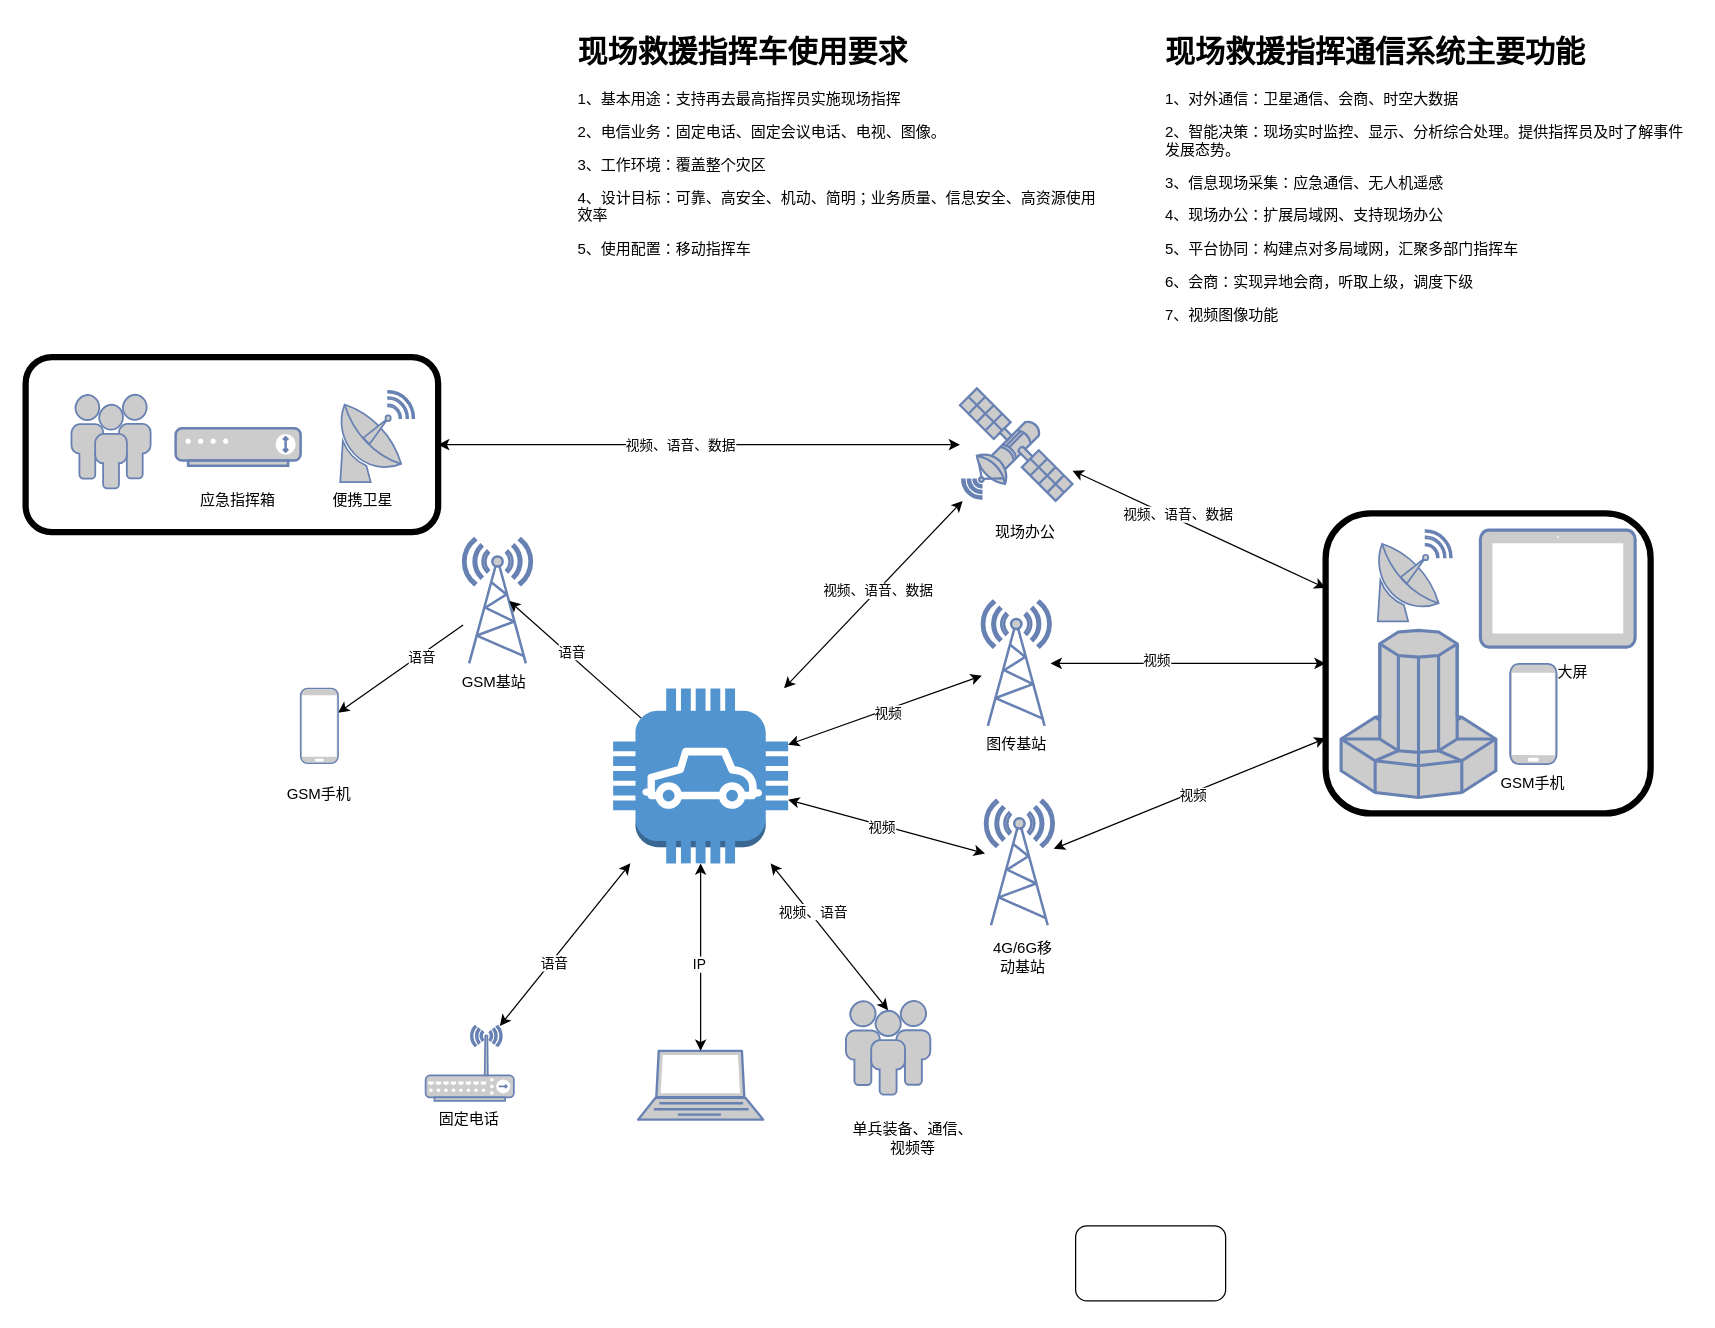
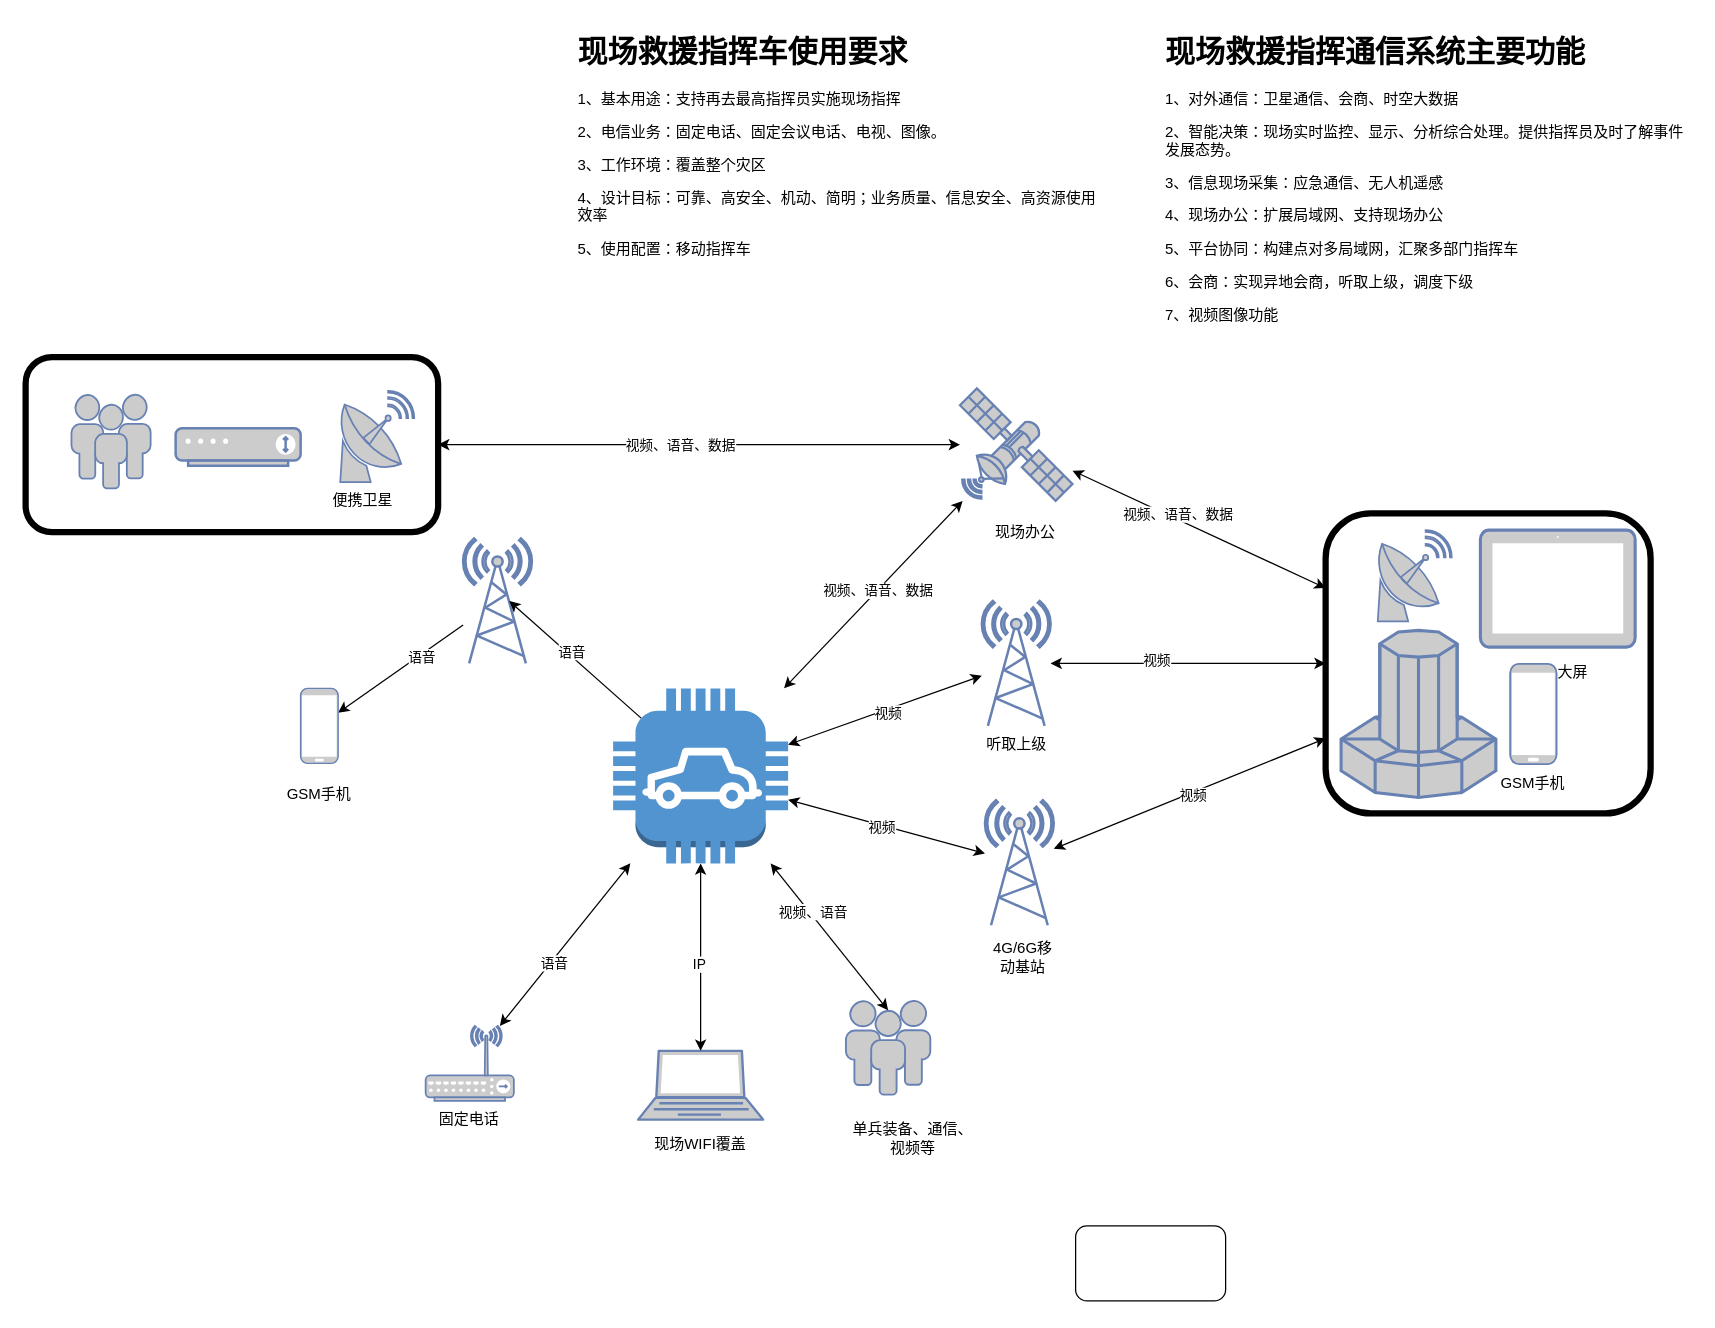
node "应急指挥箱": removed
node "GSM基站": removed
node "图传基站": label "图传基站" -> "听取上级"
node "现场WIFI覆盖": added
